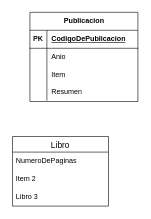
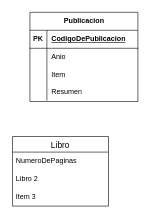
node "Item 2": label "Item 2" -> "Libro 2"
node "Libro 3": label "Libro 3" -> "Item 3"
